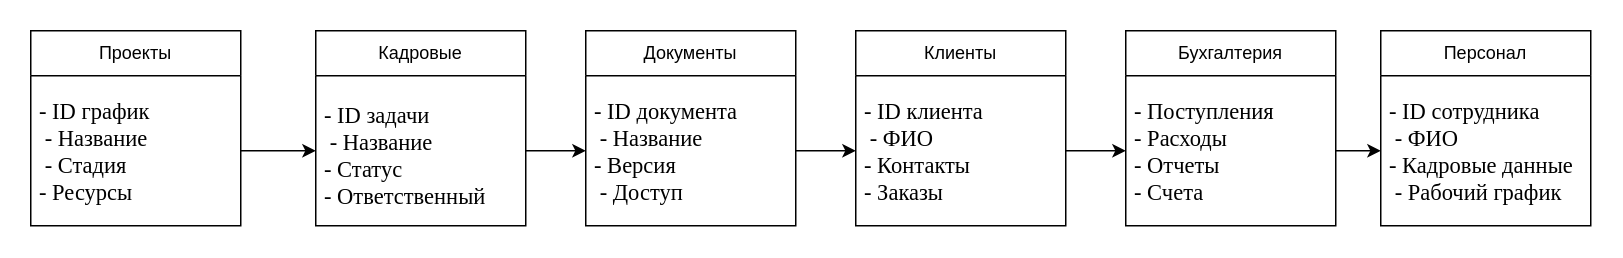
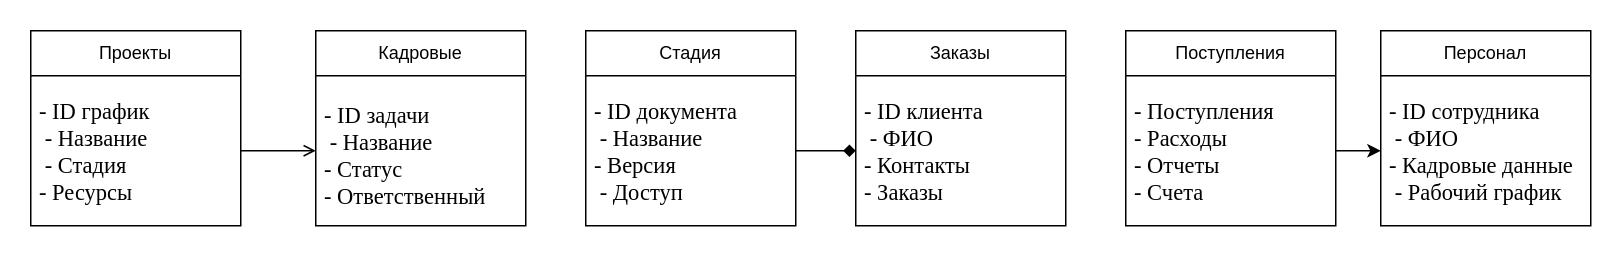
node "Документы": label "Документы" -> "Стадия"
node "Клиенты": label "Клиенты" -> "Заказы"
node "Бухгалтерия": label "Бухгалтерия" -> "Поступления"
edge "- ID график - Название - Стадия - Ресурсы" -> "- ID задачи - Название - Статус - Ответственный": arrowhead classic -> open
edge "- ID задачи - Название - Статус - Ответственный" -> "- ID документа - Название - Версия - Доступ": removed
edge "- ID документа - Название - Версия - Доступ" -> "- ID клиента - ФИО - Контакты - Заказы": arrowhead classic -> diamond
edge "- ID клиента - ФИО - Контакты - Заказы" -> "- Поступления - Расходы - Отчеты - Счета": removed
